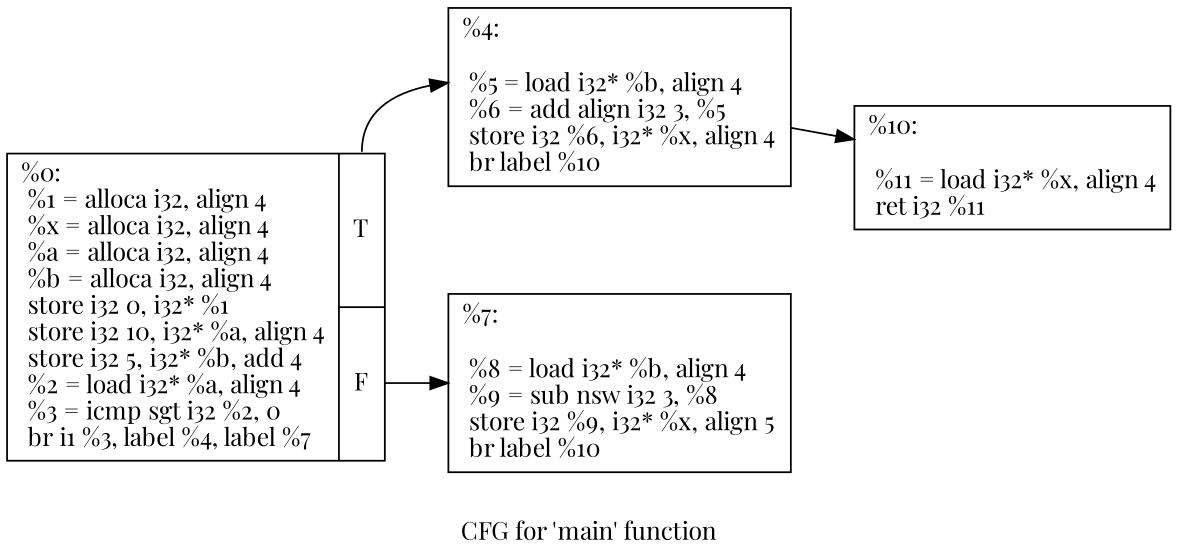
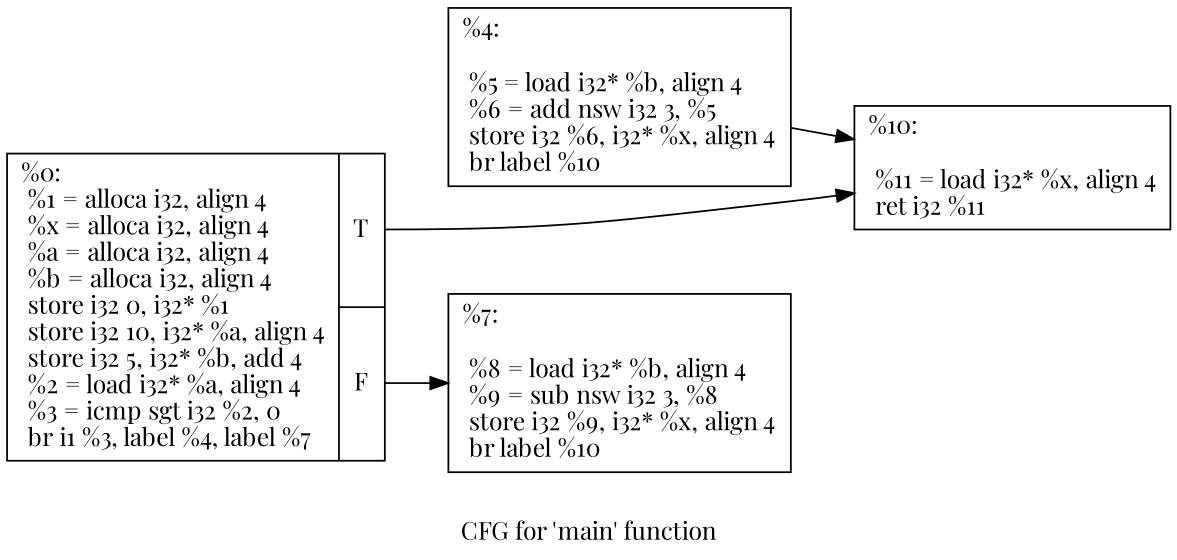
edge "%0:" -> "%4:": now "%0:" -> "%10:"
node "%4:": text "%6 = add align i32 3, %5" -> "%6 = add nsw i32 3, %5"
node "%7:": text "store i32 %9, i32* %x, align 5" -> "store i32 %9, i32* %x, align 4"
